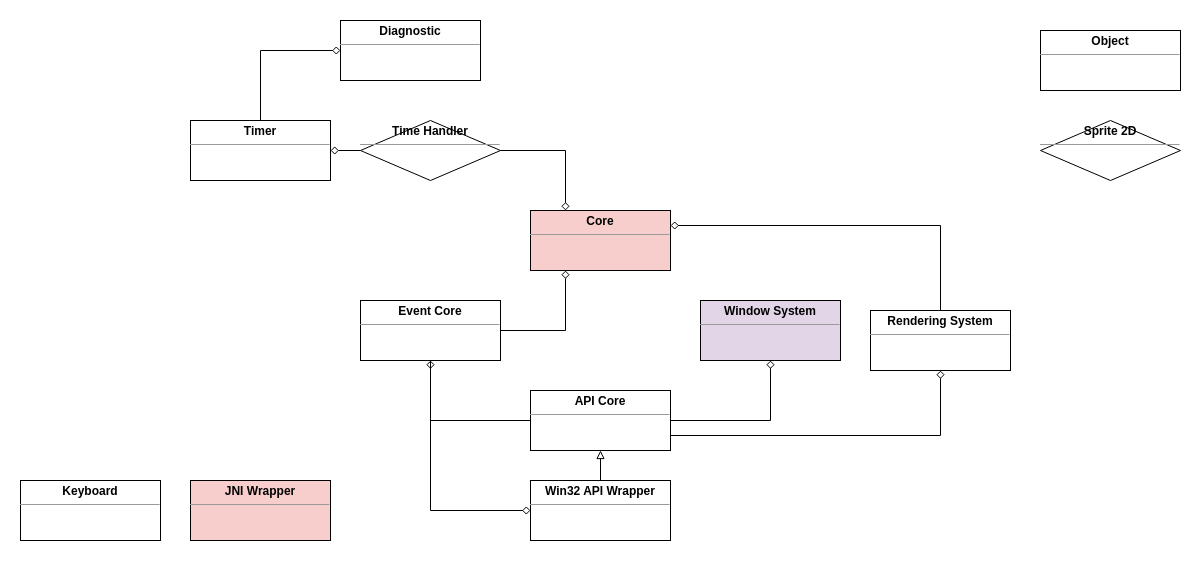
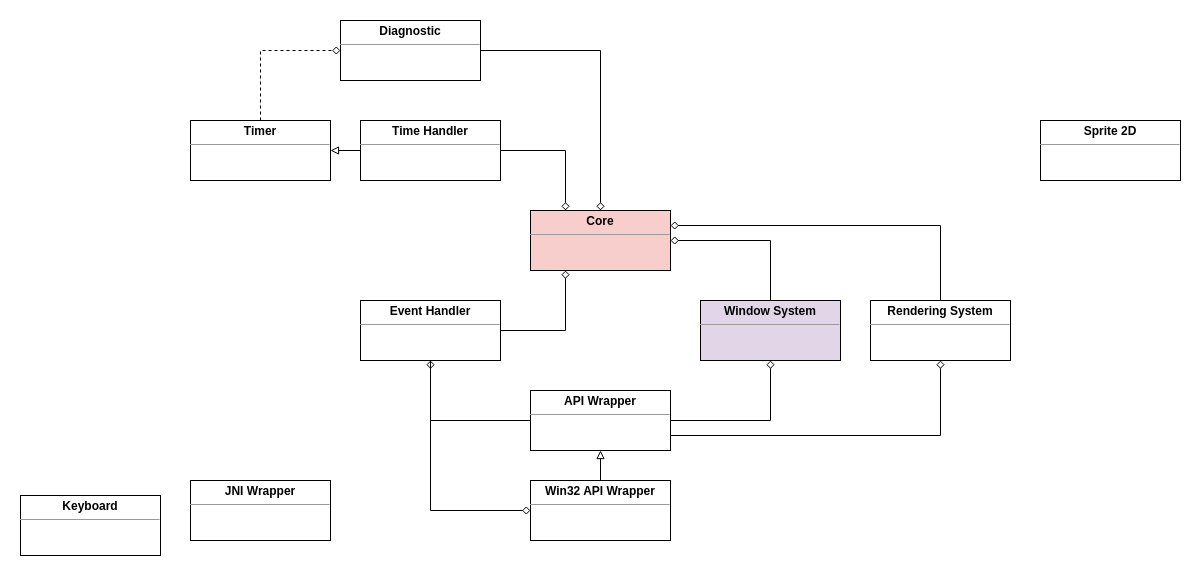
edge "Timer" -> "Diagnostic": style solid -> dashed
node "Object": removed
edge "Diagnostic" -> "Core": added
edge "Time Handler" -> "Timer": arrowhead diamond -> block
node "Time Handler": shape diamond -> rectangle
node "Sprite 2D": shape diamond -> rectangle
edge "Window System" -> "Core": added
node "Event Core": label "Event Core" -> "Event Handler"
node "Rendering System": moved (941, 341) -> (941, 331)
node "API Core": label "API Core" -> "API Wrapper"
node "Keyboard": moved (91, 511) -> (91, 526)
node "JNI Wrapper": fillcolor #f8cecc -> #ffffff
